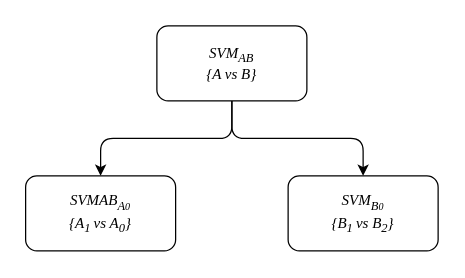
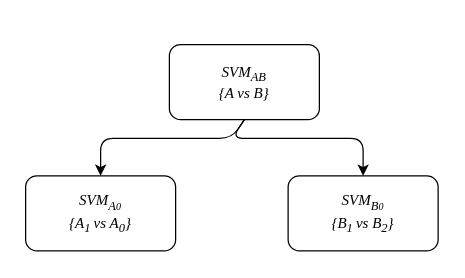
node "SVMAB {A vs B}": moved (232, 63) -> (244, 82)
node "SVMABA0 {A1 vs A0}": label "SVMABA0 {A1 vs A0}" -> "SVMA0 {A1 vs A0}"
